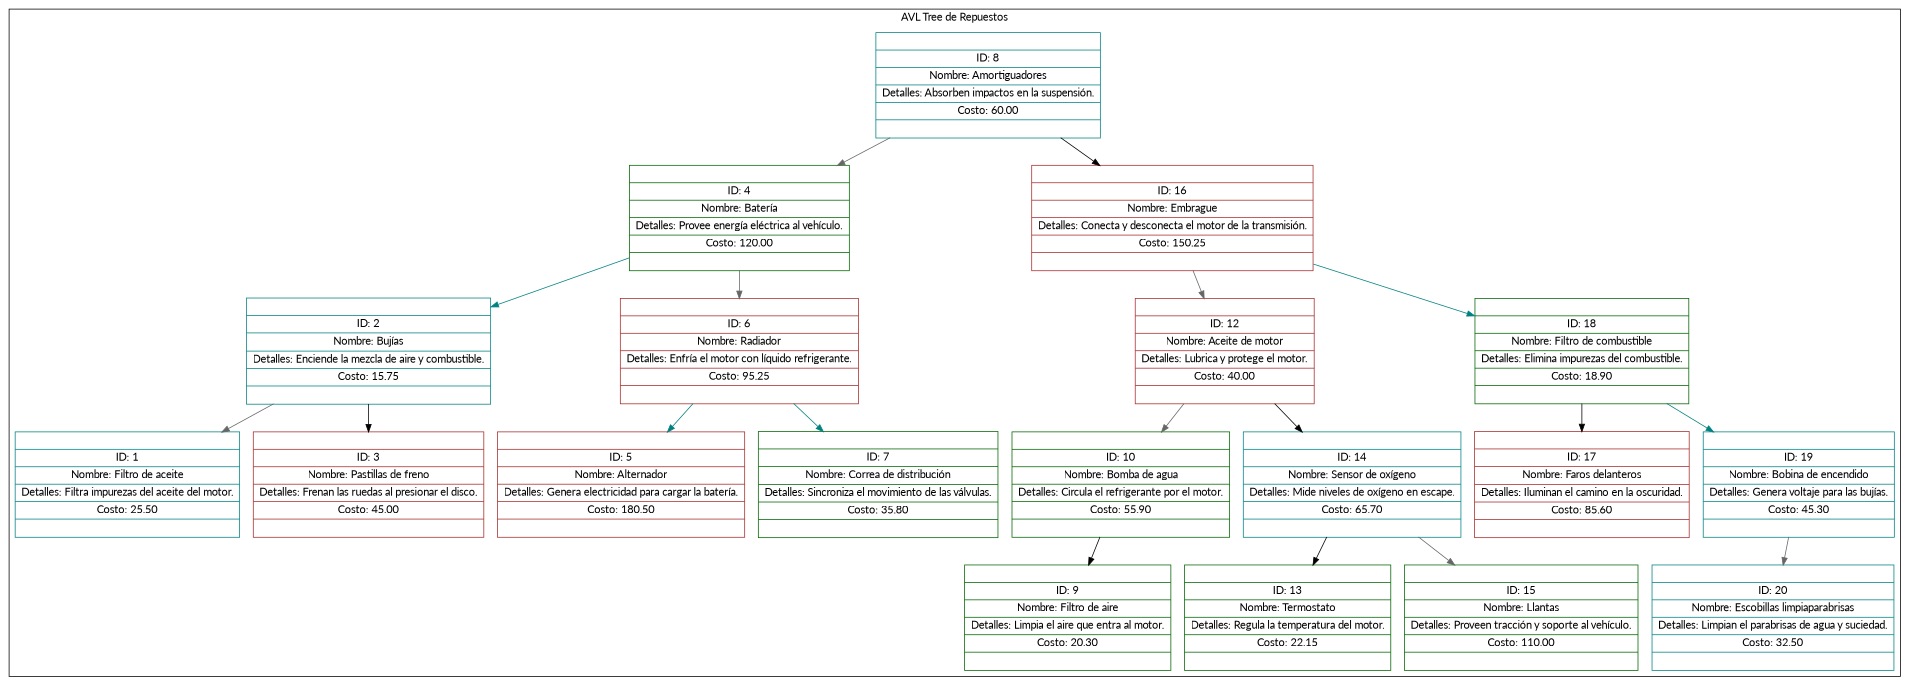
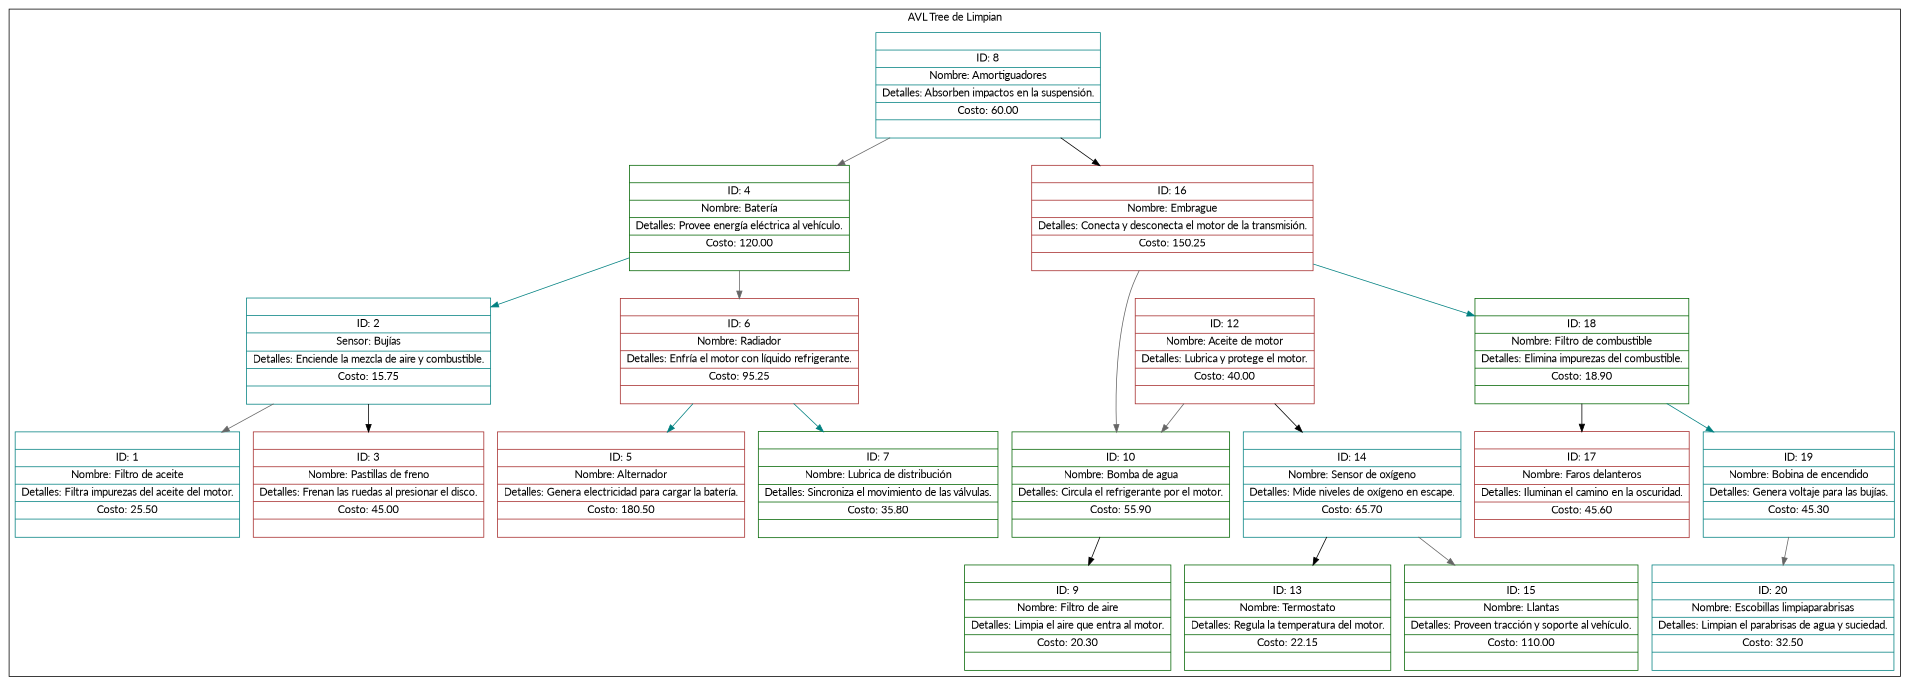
cluster "AVL Tree de Repuestos": label "AVL Tree de Repuestos" -> "AVL Tree de Limpian"
edge "ID: 16" -> "ID: 12": now "ID: 16" -> "ID: 10"
node "ID: 2": text "Nombre: Bujías" -> "Sensor: Bujías"
node "ID: 7": text "Nombre: Correa de distribución" -> "Nombre: Lubrica de distribución"
node "ID: 17": text "Costo: 85.60" -> "Costo: 45.60"
